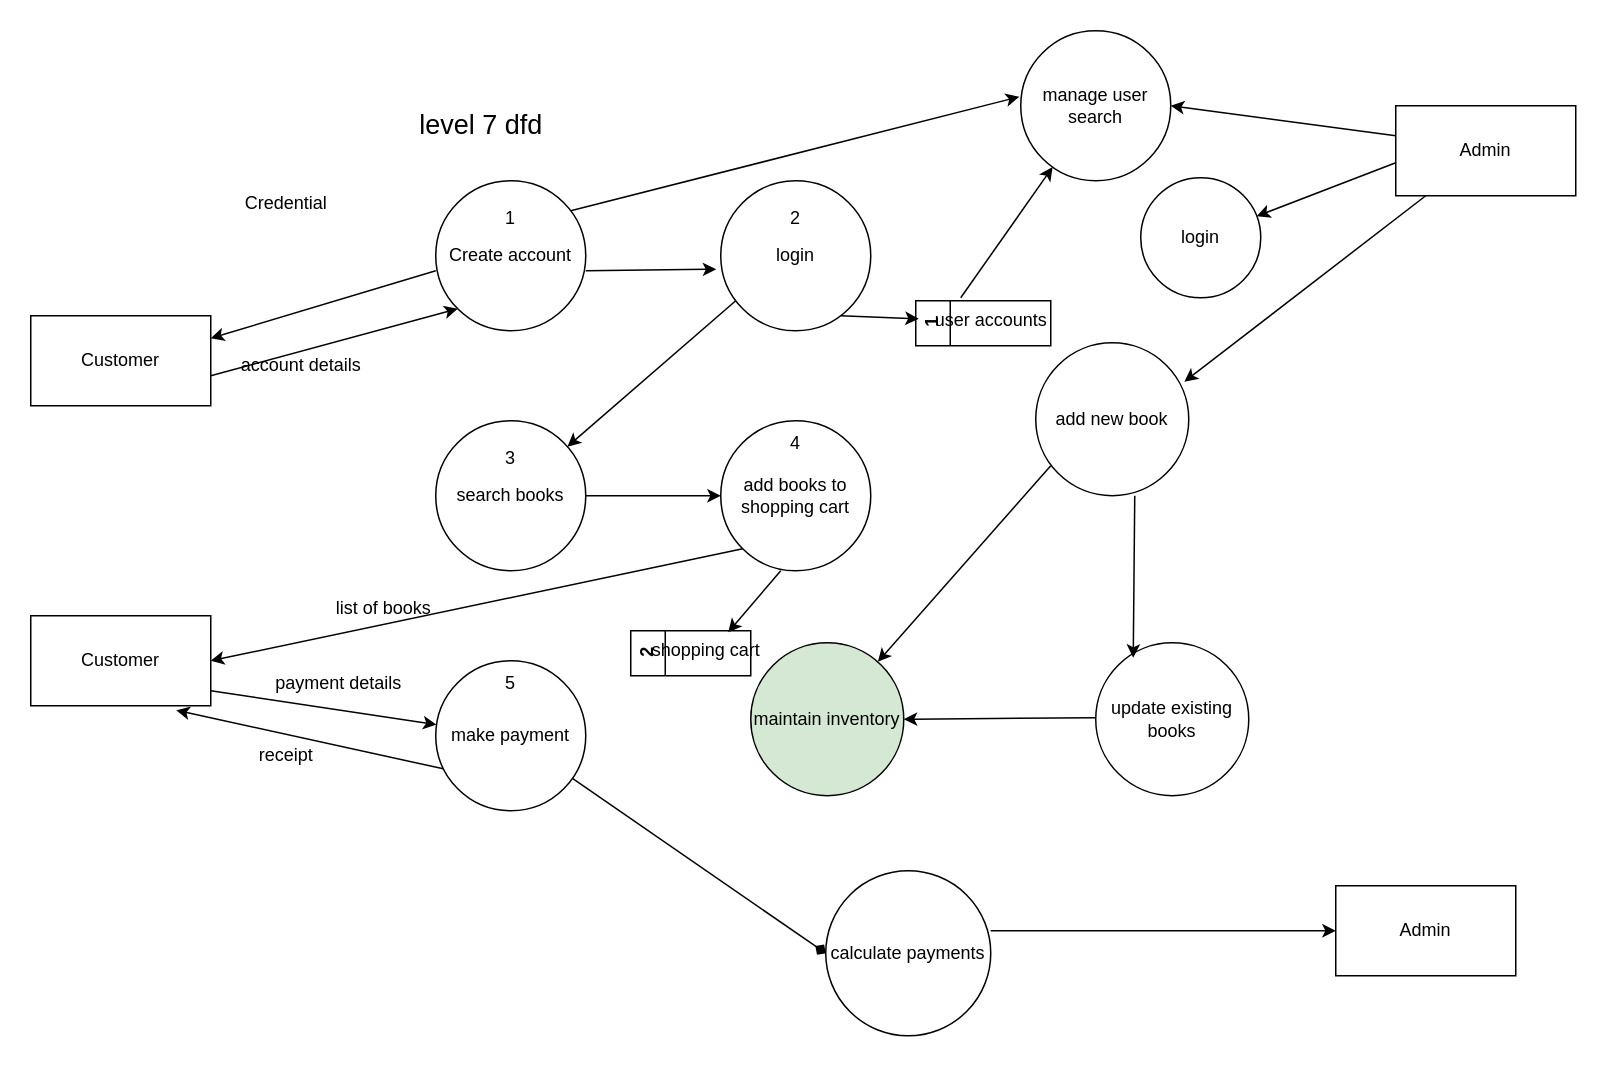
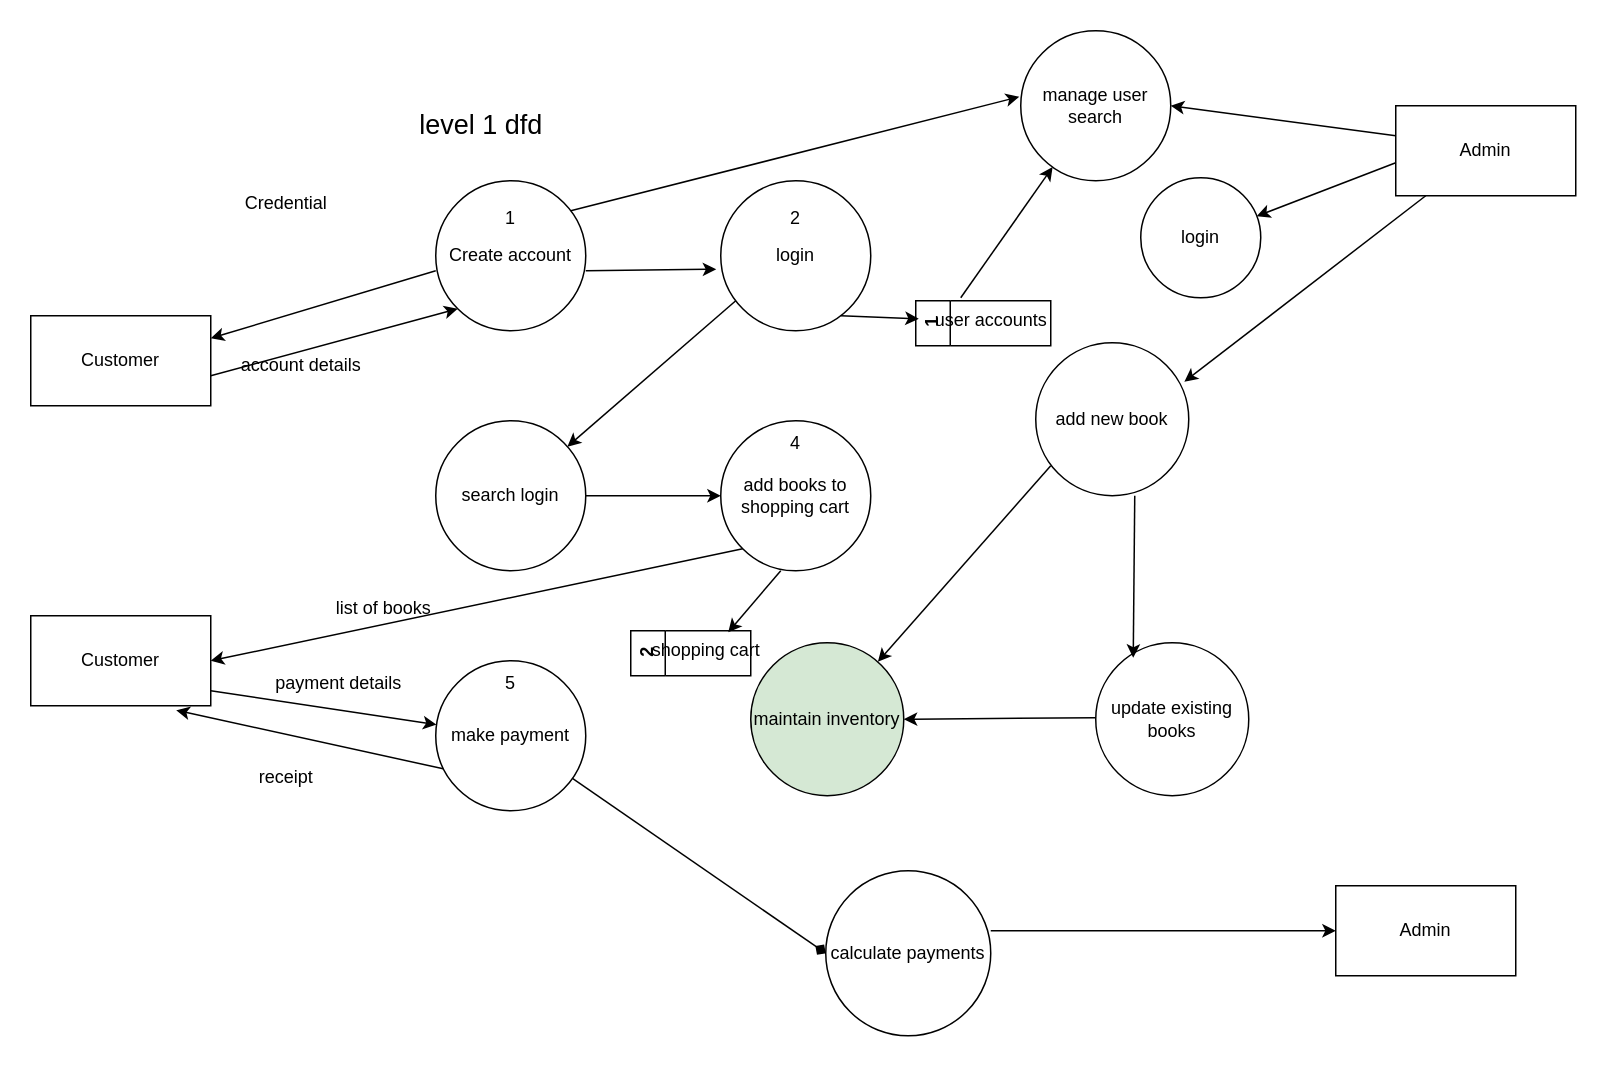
node "level 7 dfd": label "level 7 dfd" -> "level 1 dfd"
node "3": removed
node "search books": label "search books" -> "search login"
node "receipt": moved (286, 755) -> (286, 778)
